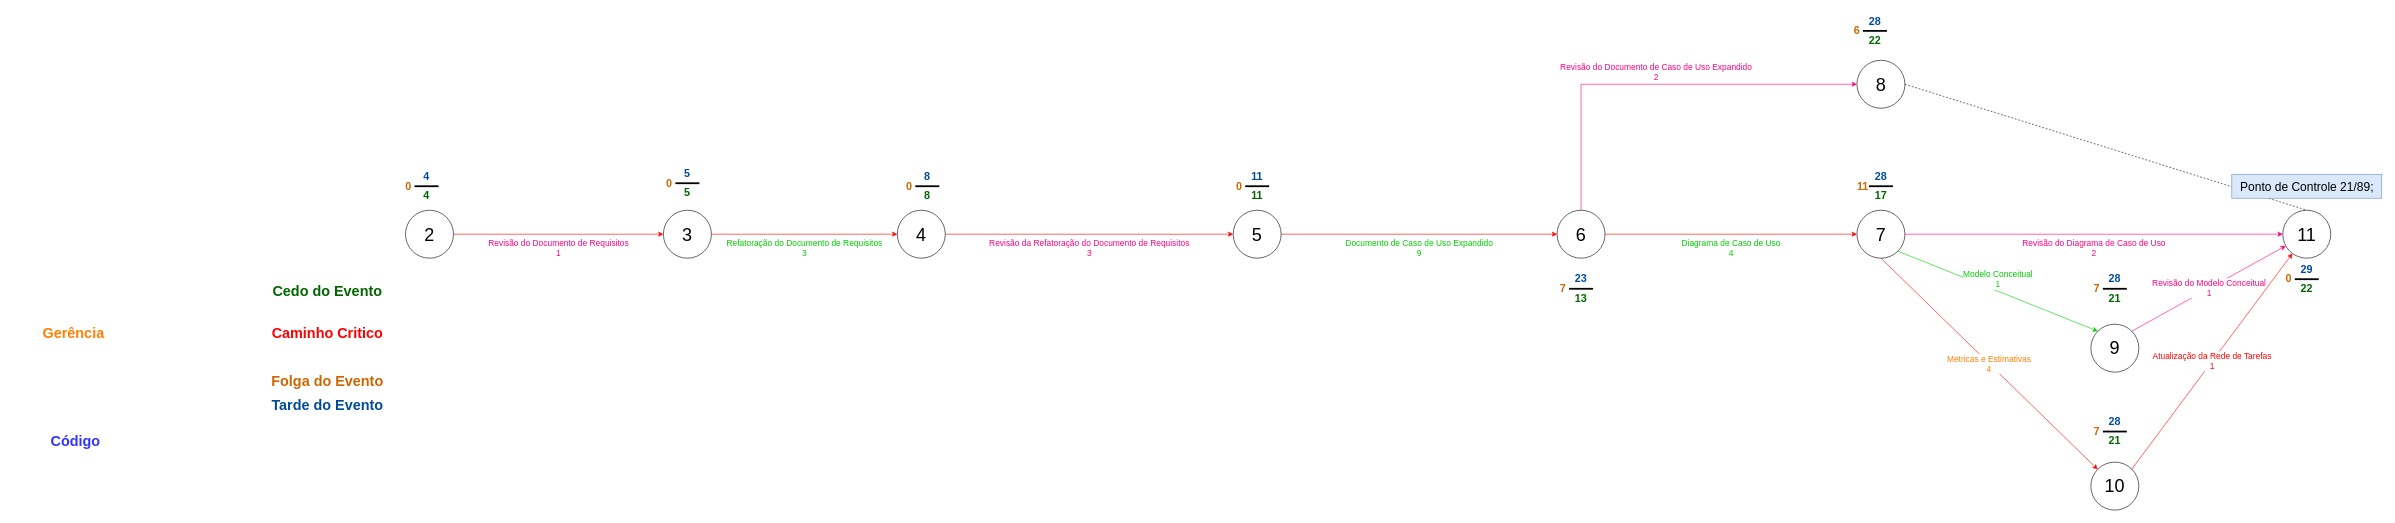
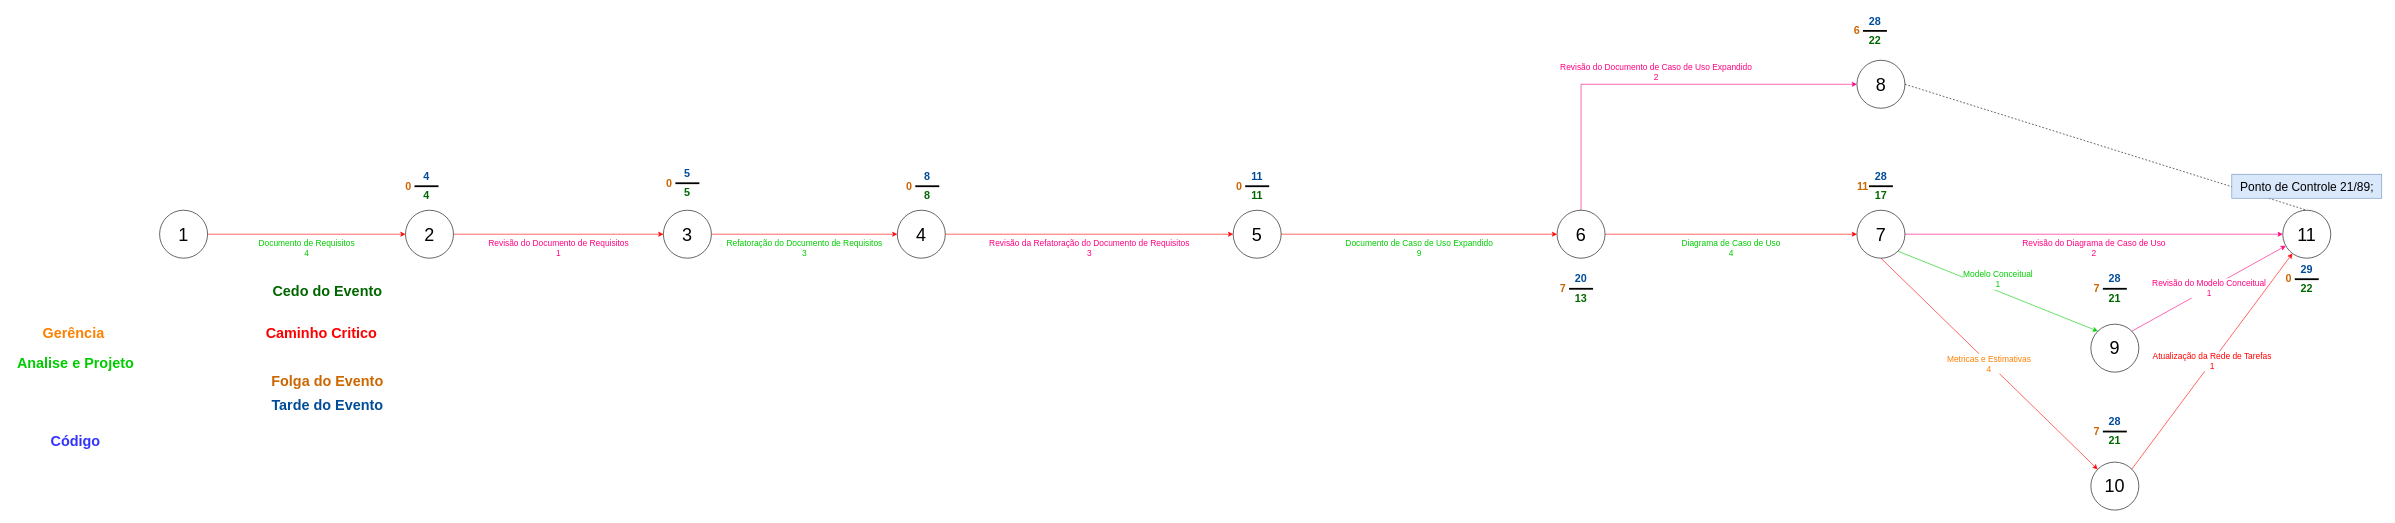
node "1": added
edge "1" -> "2": added, label "Documento de Requisitos 4"
node "23": label "23" -> "20"
node "Caminho Critico": moved (327, 333) -> (321, 333)
node "Analise e Projeto": added
